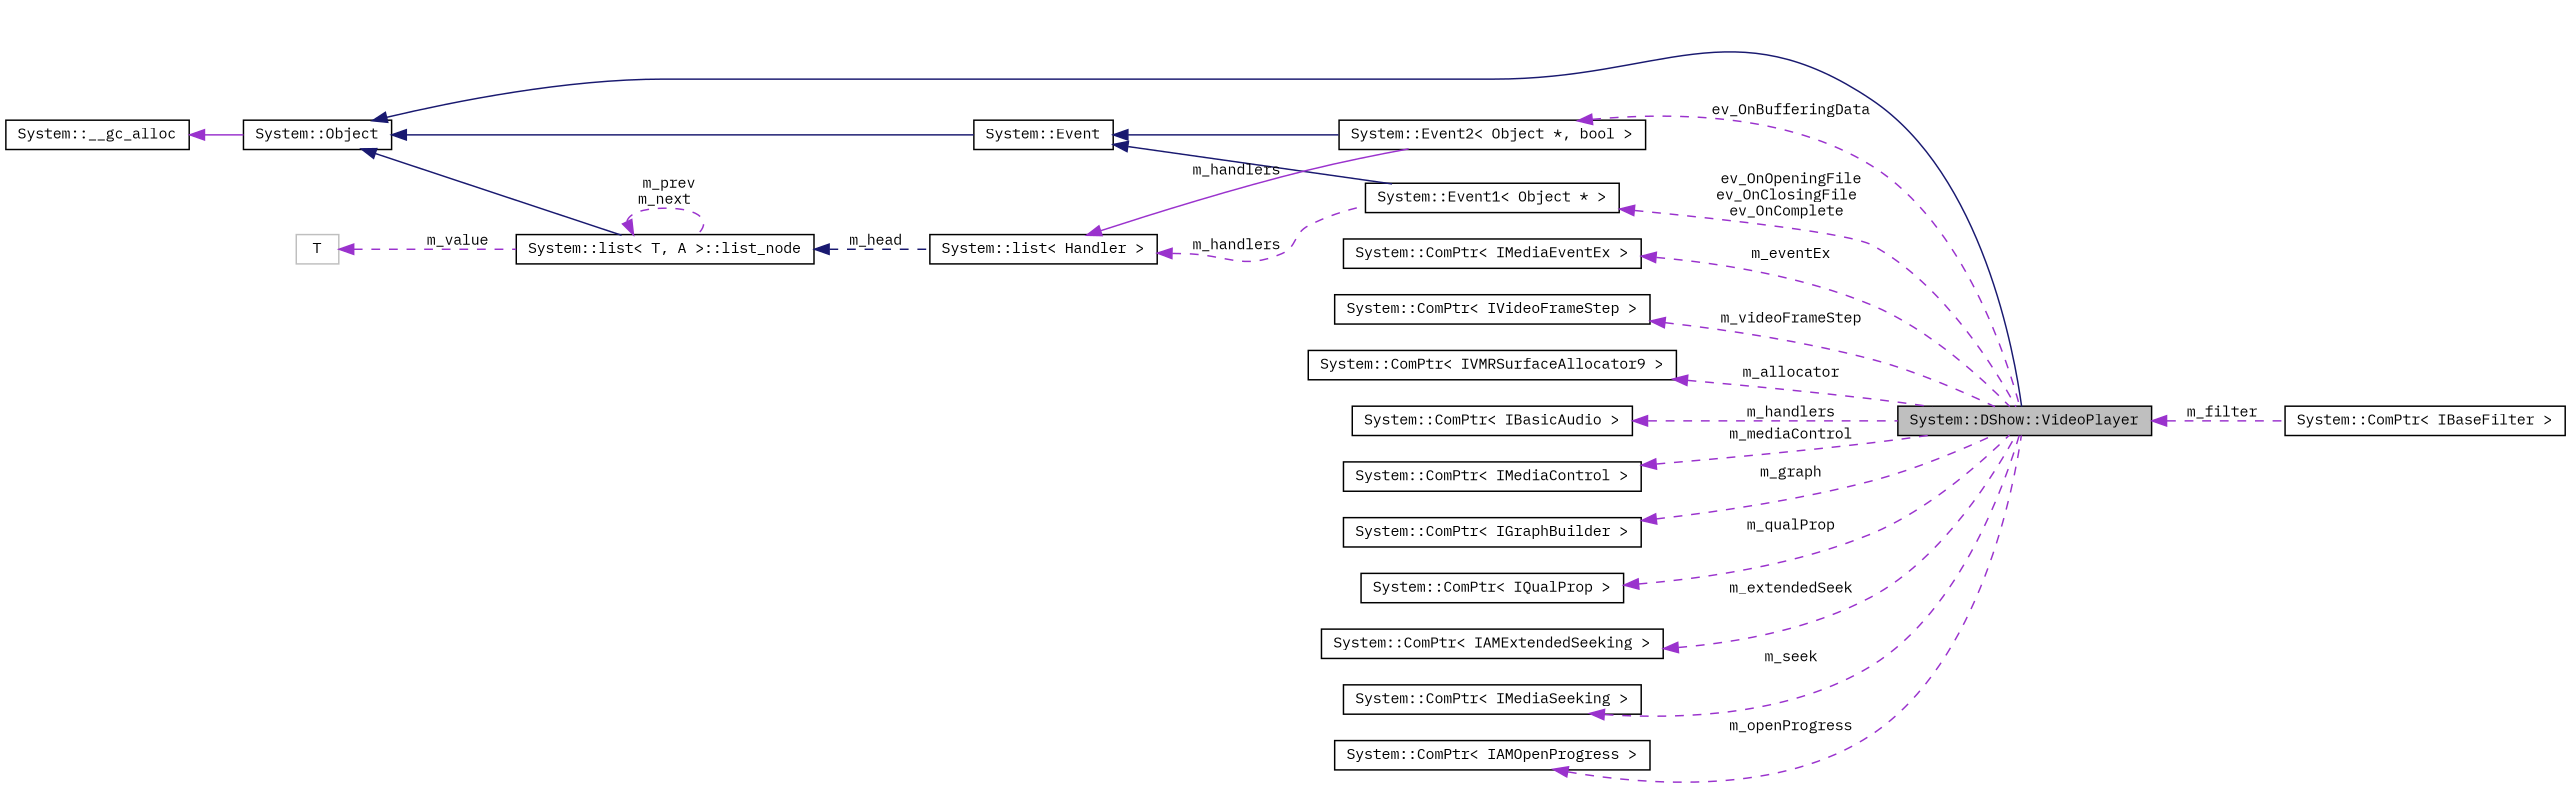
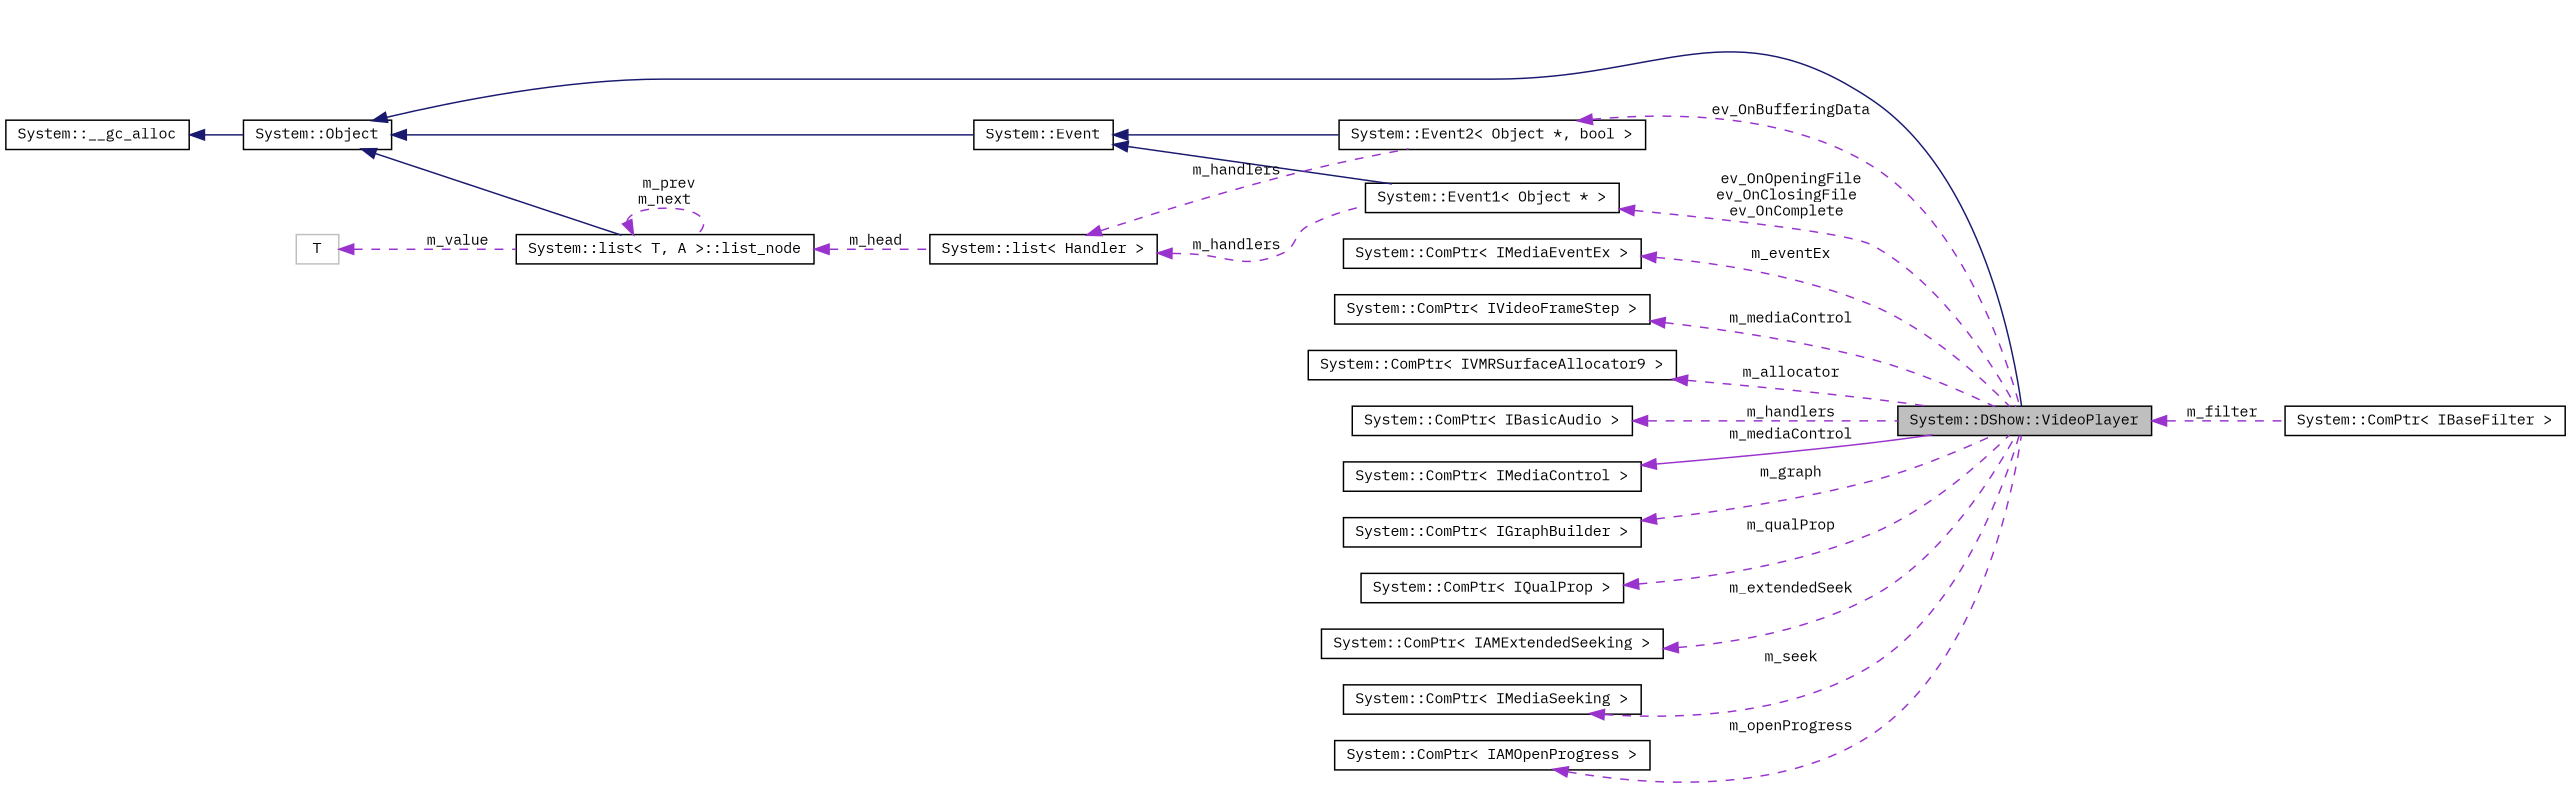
edge "System::Object" -> "System::__gc_alloc": color darkorchid3 -> midnightblue
edge "System::Event2< Object *, bool >" -> "System::list< Handler >": style solid -> dashed
edge "System::list< Handler >" -> "System::list< T, A >::list_node": color midnightblue -> darkorchid3
edge "System::DShow::VideoPlayer" -> "System::ComPtr< IVideoFrameStep >": label " m_videoFrameStep" -> " m_mediaControl"
edge "System::DShow::VideoPlayer" -> "System::ComPtr< IMediaControl >": style dashed -> solid
